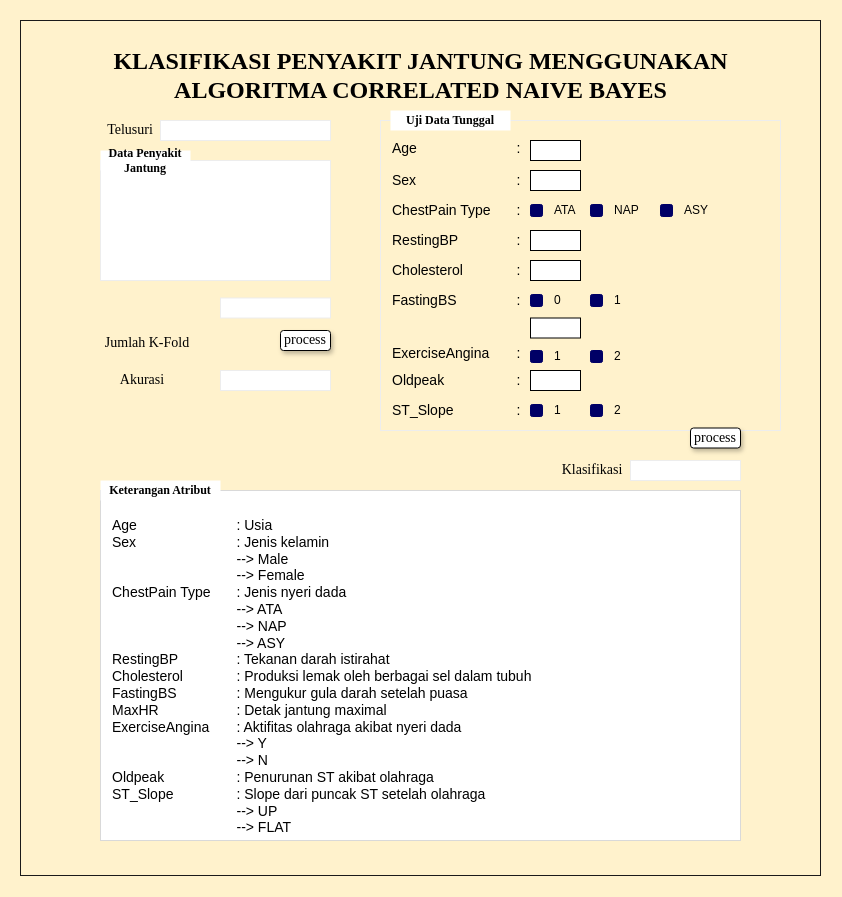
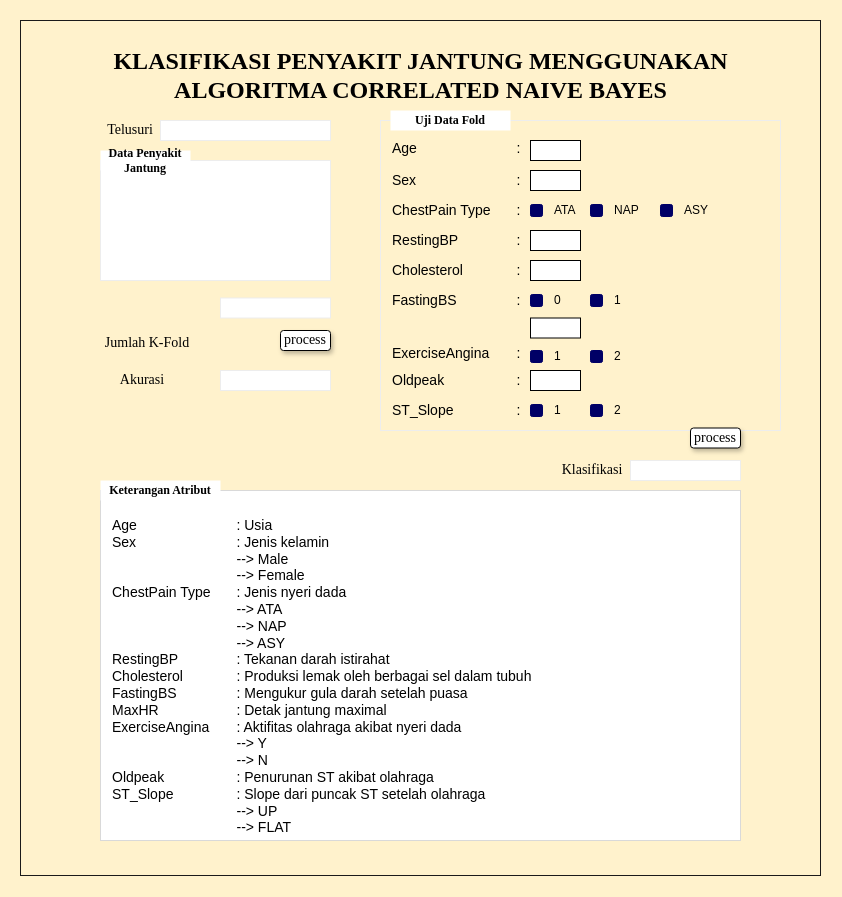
node "Uji Data Tunggal": label "Uji Data Tunggal" -> "Uji Data Fold"
